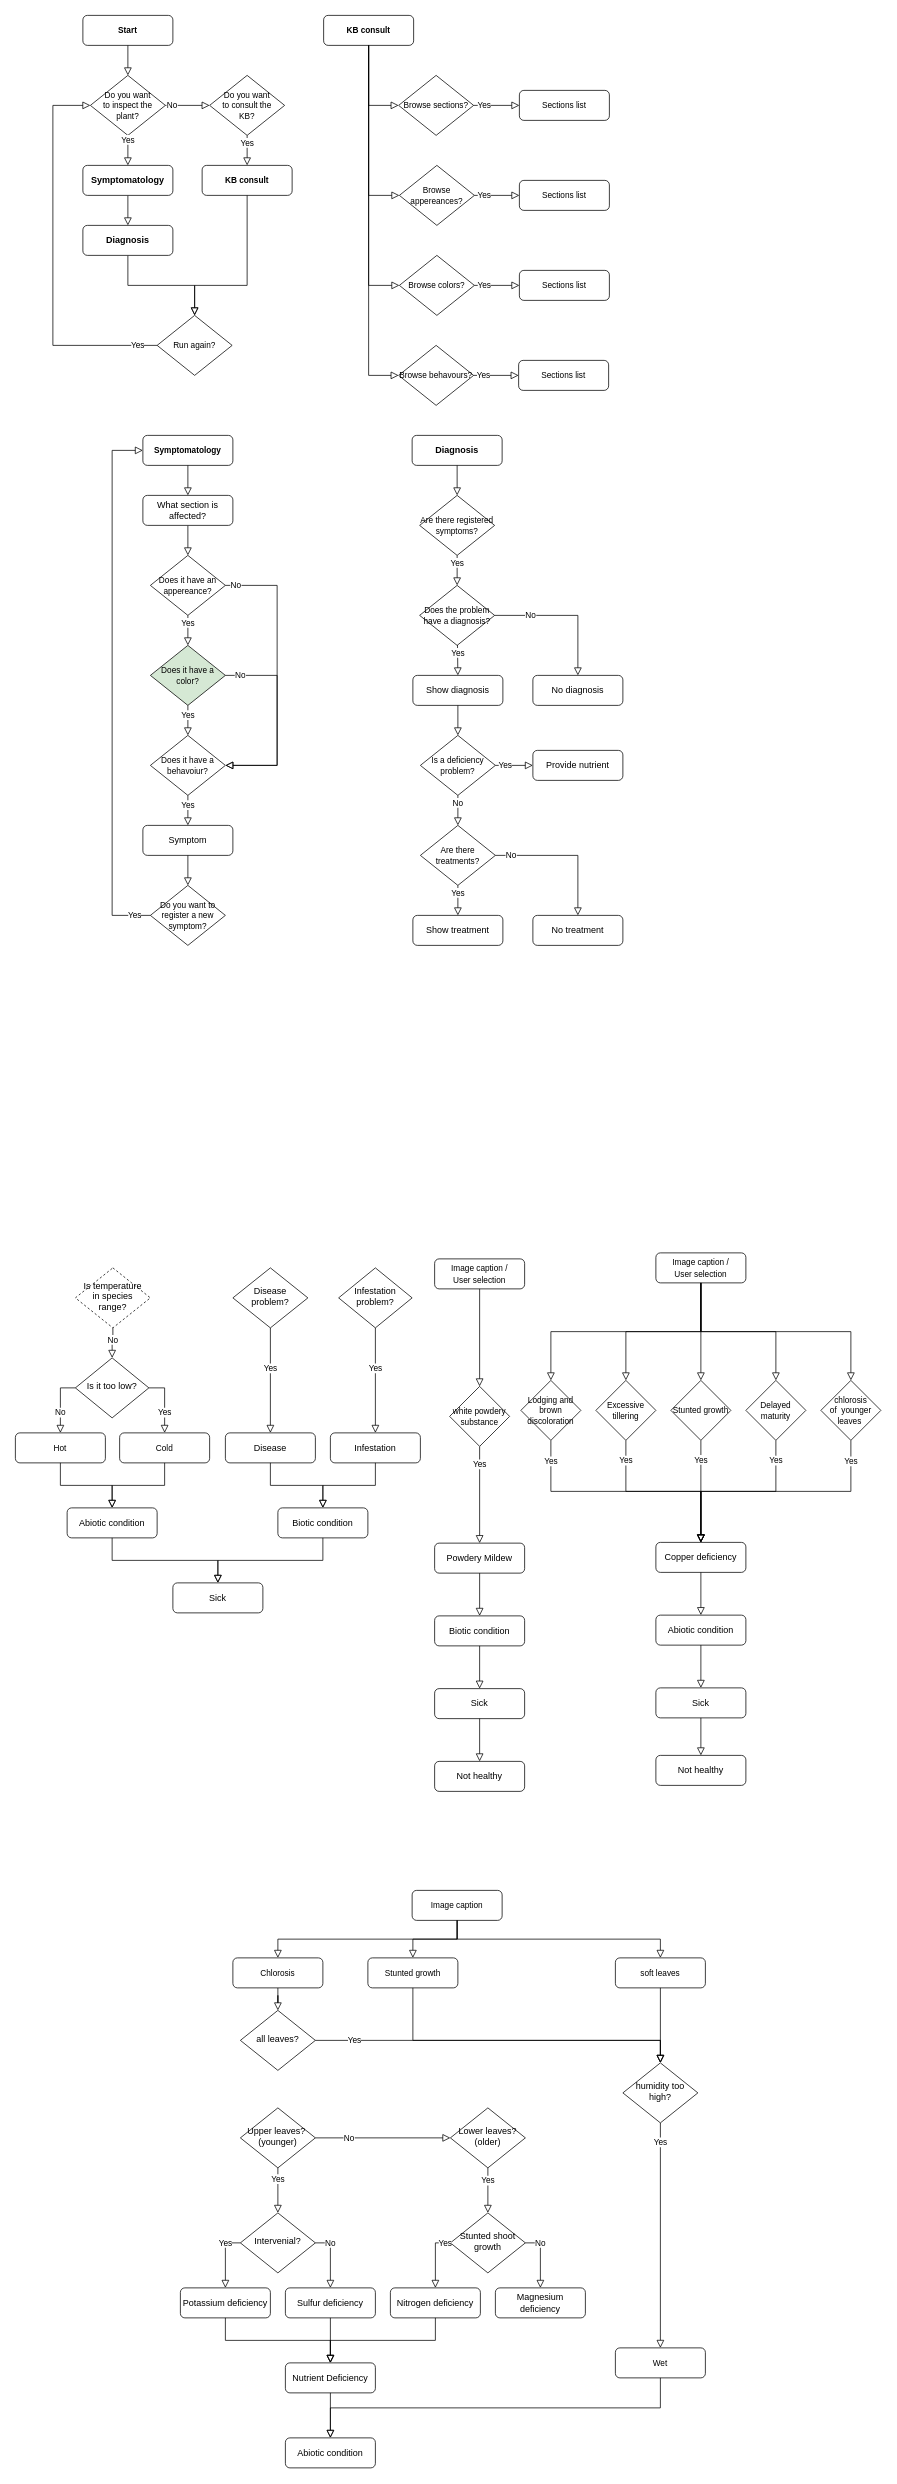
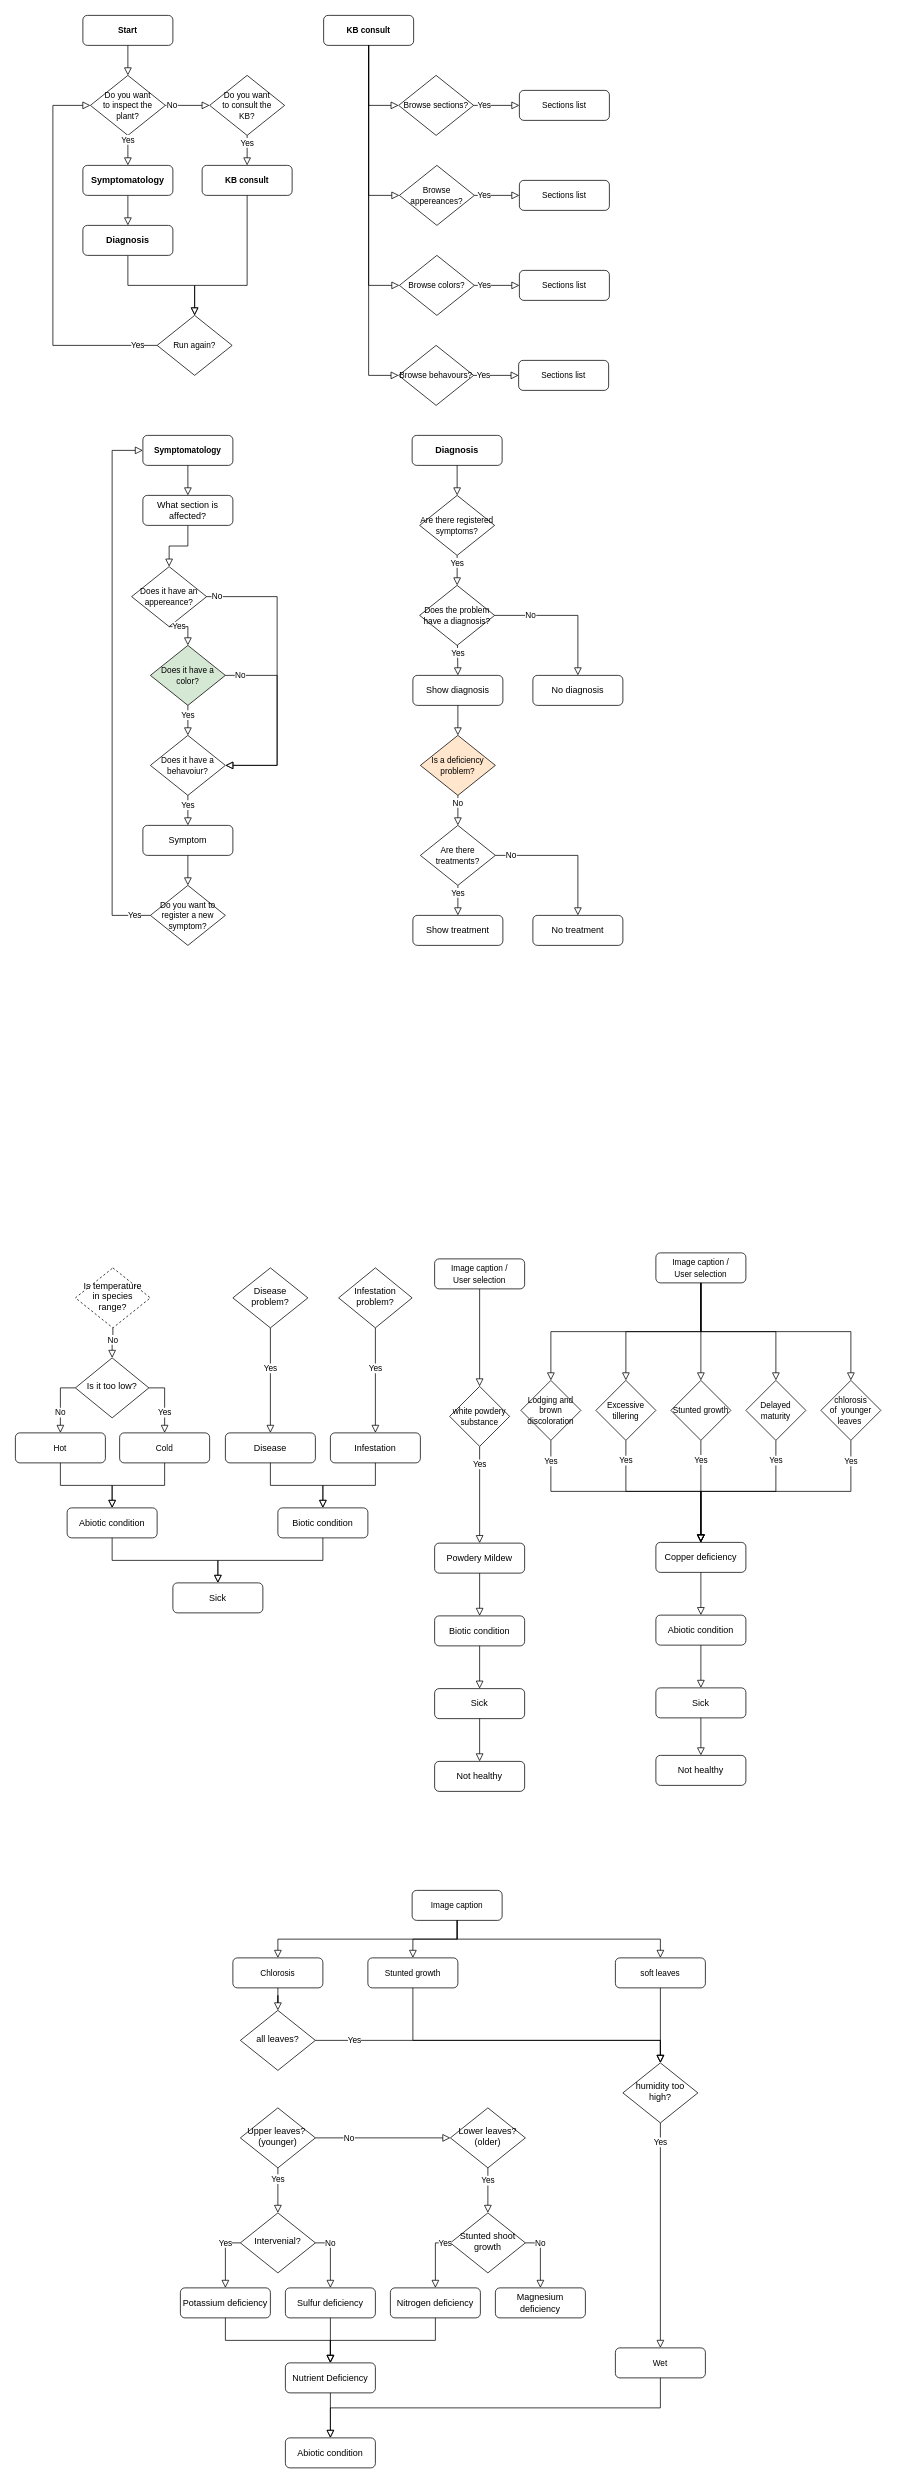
node "Does it have an appereance?": moved (188, 585) -> (169, 597)
node "Is a deficiency problem?": fillcolor #ffffff -> #ffe6cc
edge "Is a deficiency problem?" -> "Provide nutrient": removed, label "Yes"
node "Provide nutrient": removed
